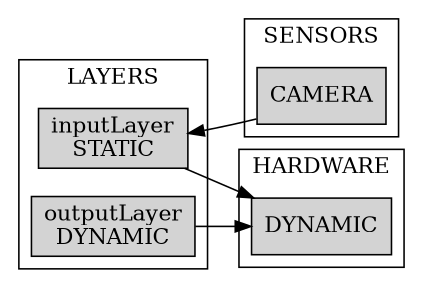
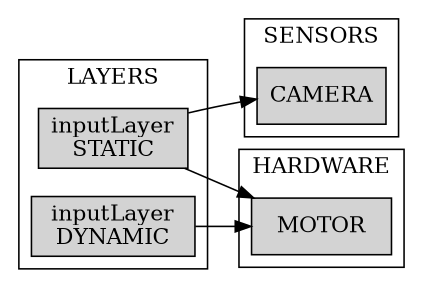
edge "CAMERA" -> "inputLayer STATIC": reversed
node "outputLayer DYNAMIC": label "outputLayer DYNAMIC" -> "inputLayer DYNAMIC"
node "DYNAMIC": label "DYNAMIC" -> "MOTOR"
